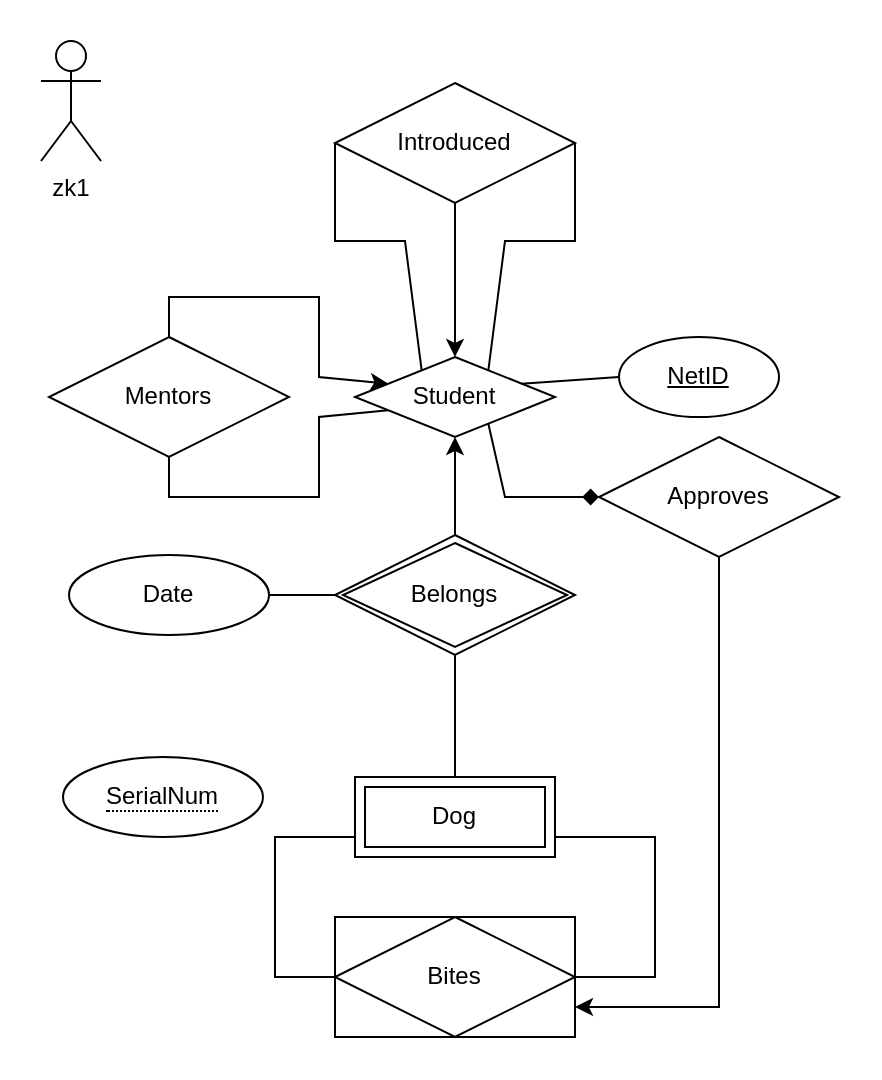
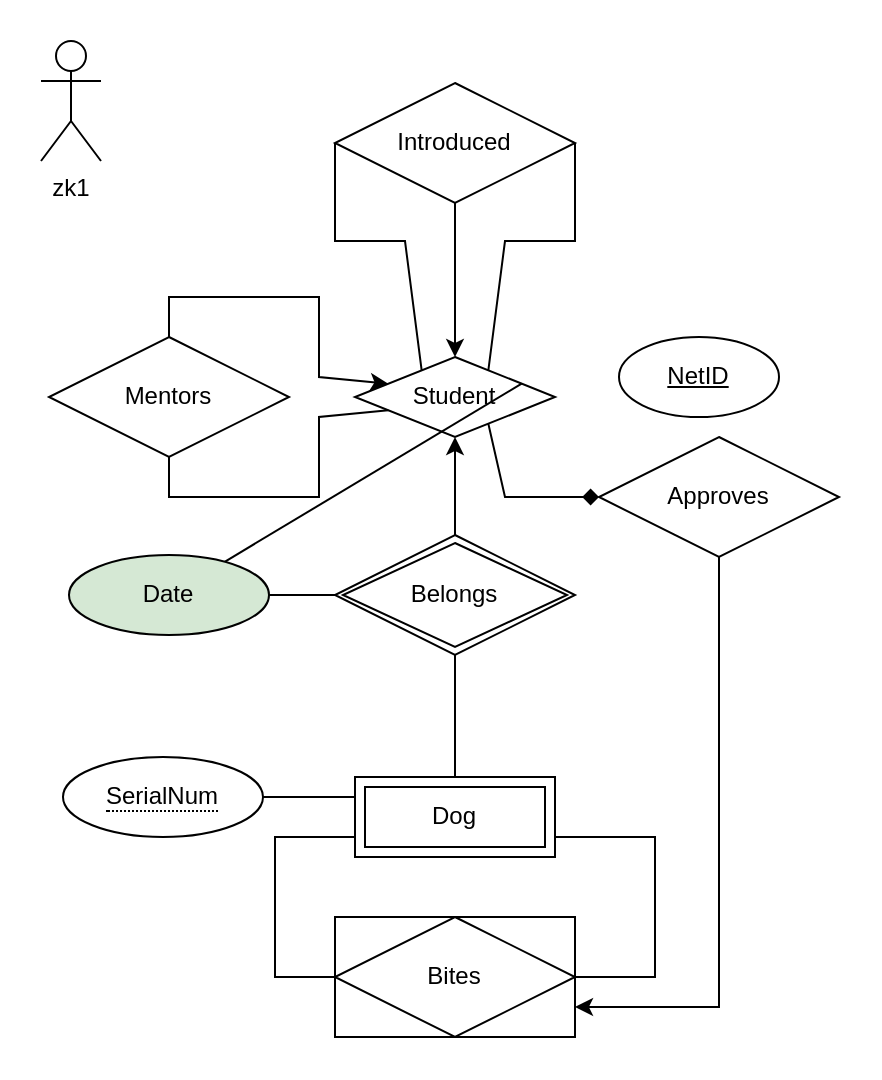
edge "NetID" -- "Student": now "Date" -- "Student"
node "Date": fillcolor #ffffff -> #d5e8d4
edge "SerialNum" -- "Dog": added
